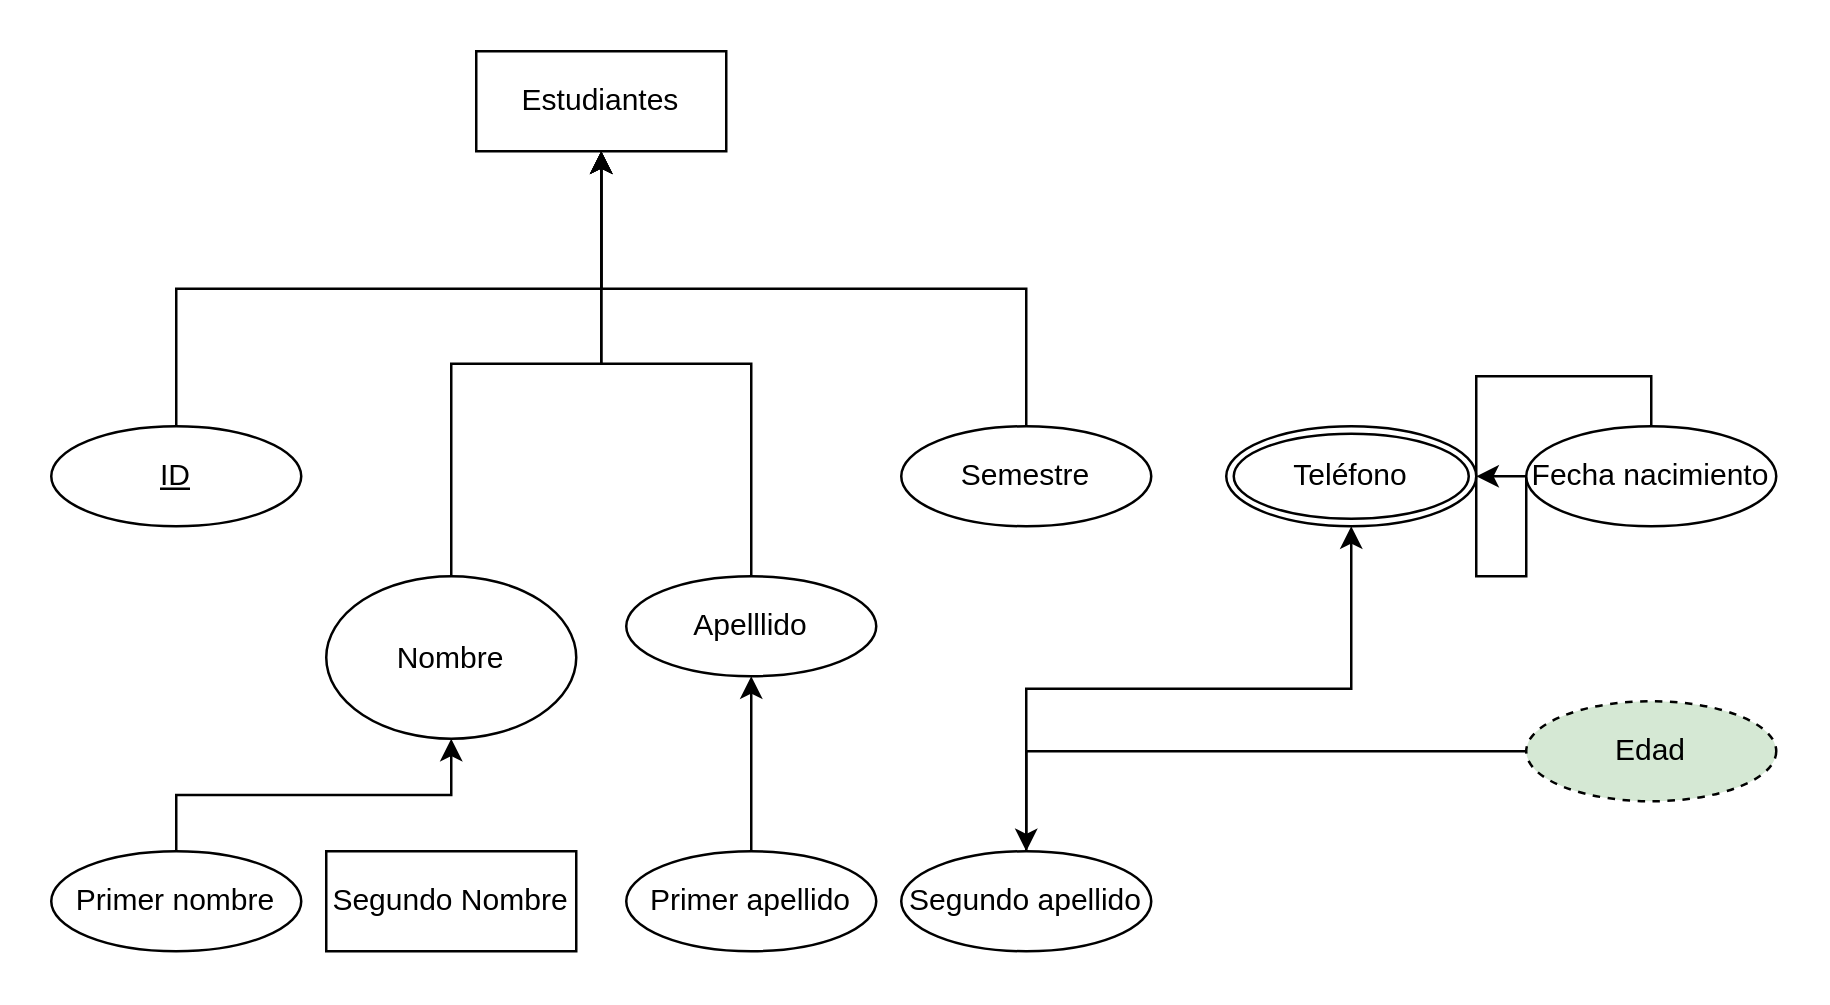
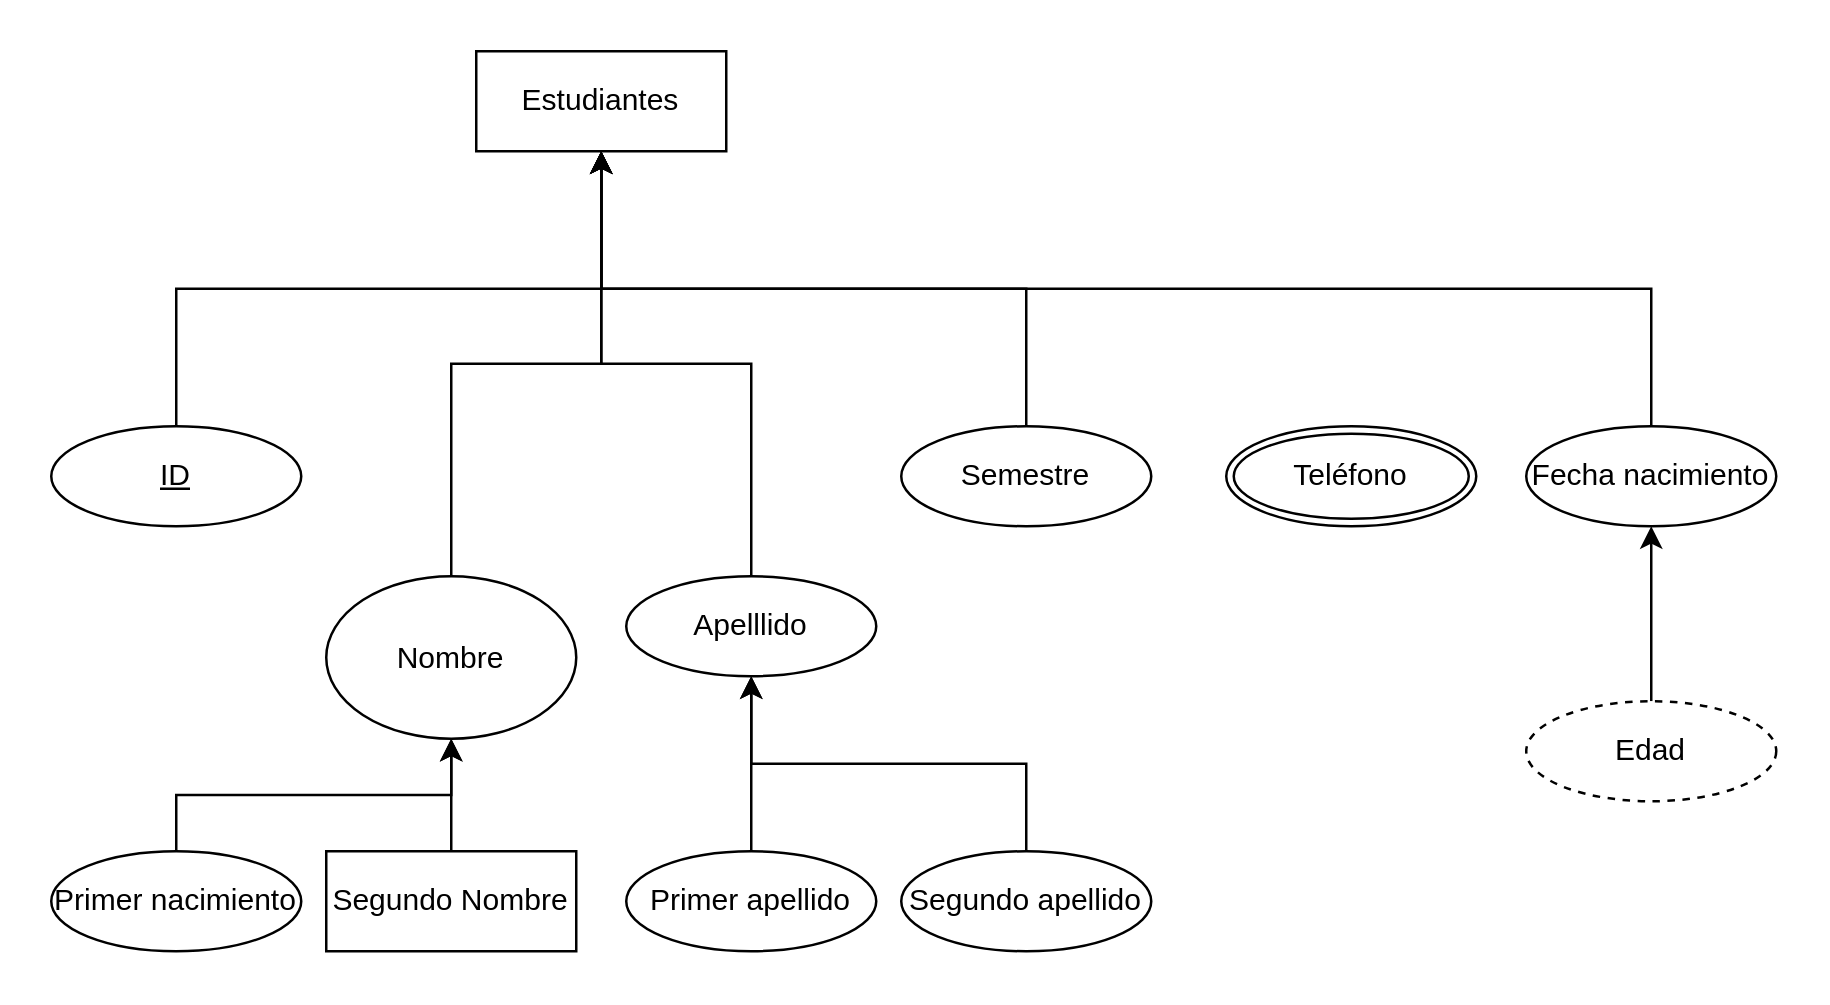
edge "Fecha nacimiento" -> "Teléfono": now "Fecha nacimiento" -> "Estudiantes"
edge "Segundo apellido" -> "Teléfono": now "Segundo apellido" -> "Apelllido"
edge "Edad" -> "Segundo apellido": now "Edad" -> "Fecha nacimiento"
node "Edad": fillcolor #d5e8d4 -> #ffffff
edge "Segundo Nombre" -> "Nombre": added
node "Primer nombre": label "Primer nombre" -> "Primer nacimiento"
